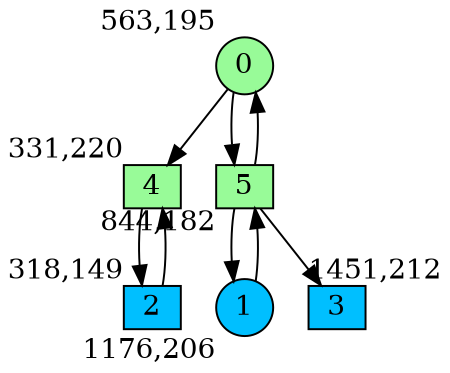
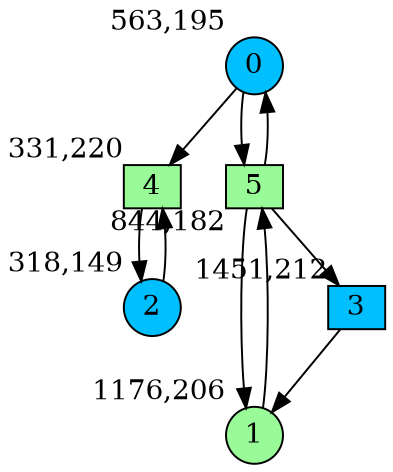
node "0 563,195": fillcolor palegreen -> deepskyblue
node "2 318,149": shape box -> circle
node "1 1176,206": fillcolor deepskyblue -> palegreen
edge "3 1451,212" -> "1 1176,206": added
